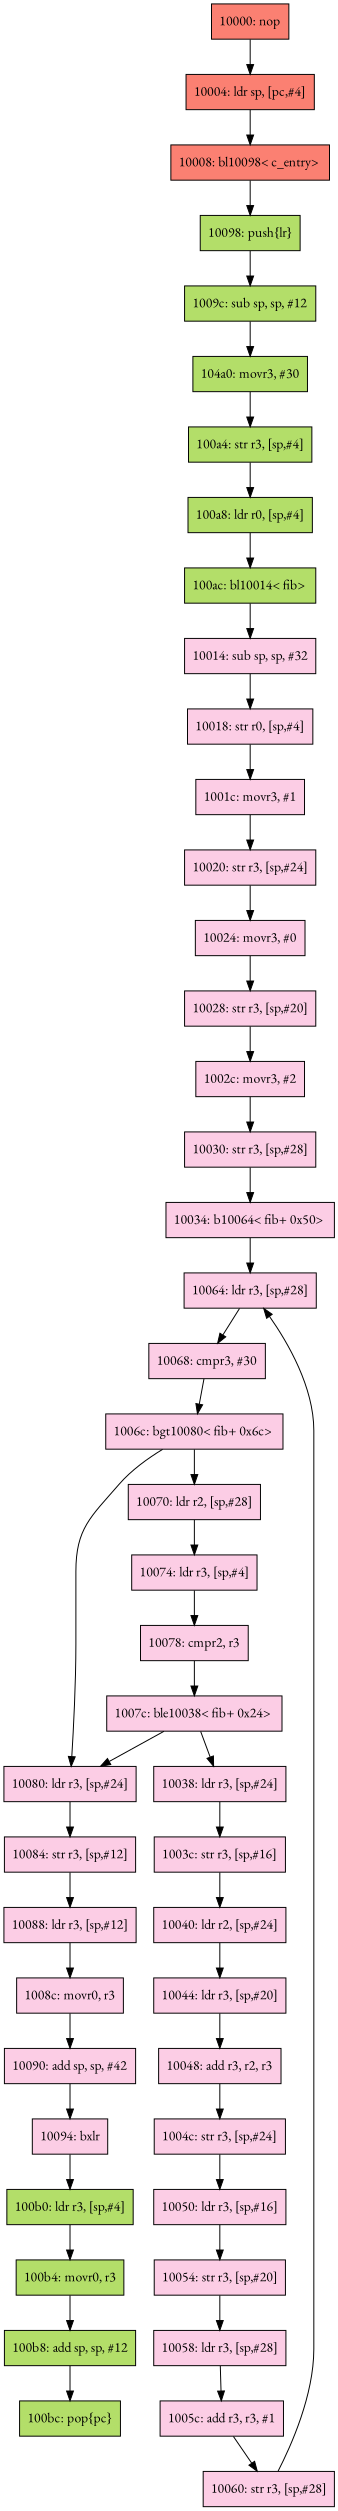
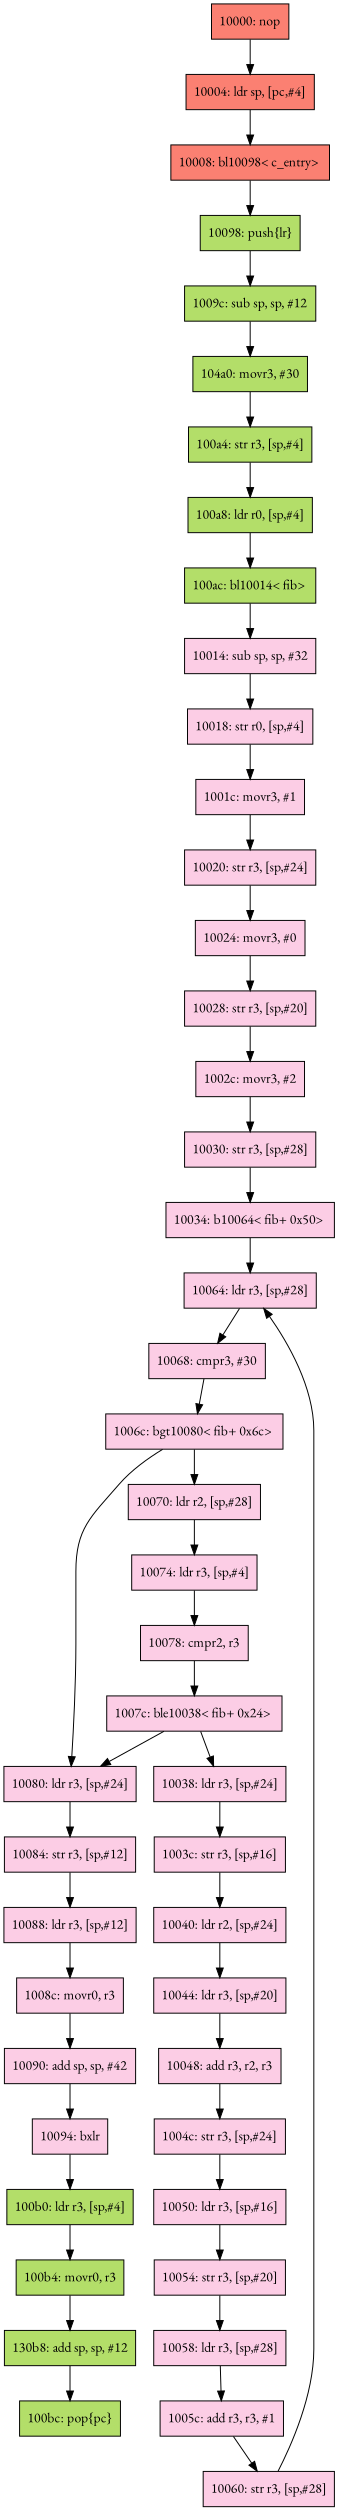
node "100b8: add sp, sp, #12": label "100b8: add sp, sp, #12" -> "130b8: add sp, sp, #12"
